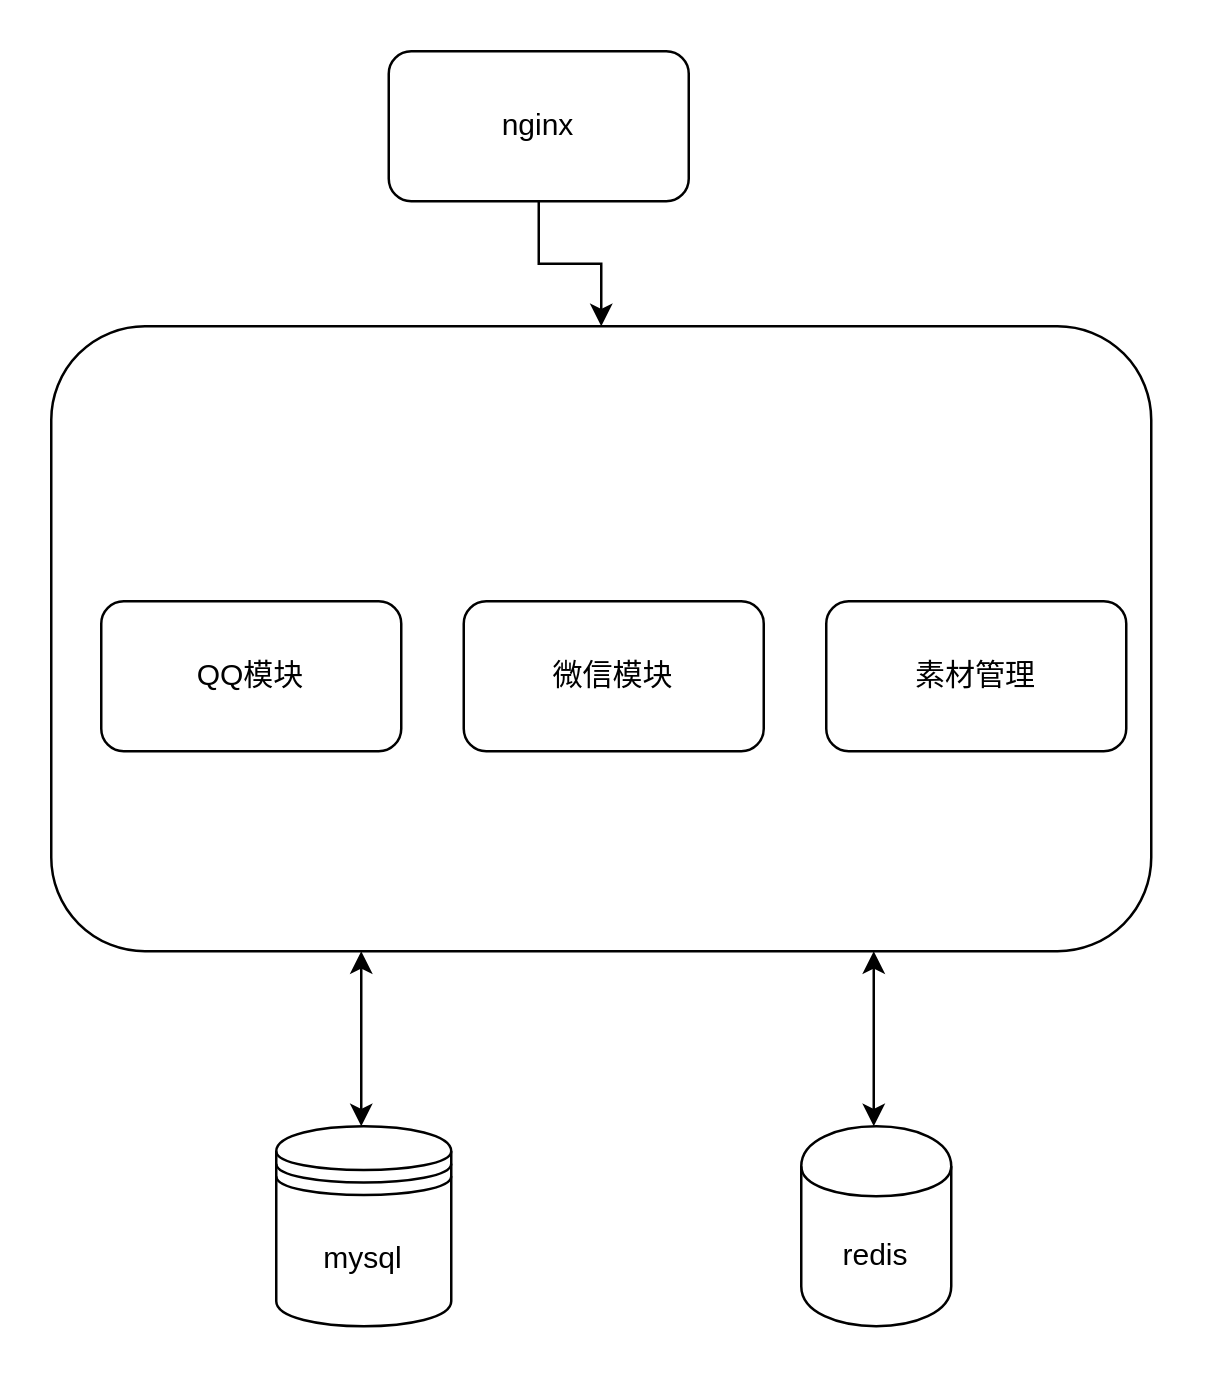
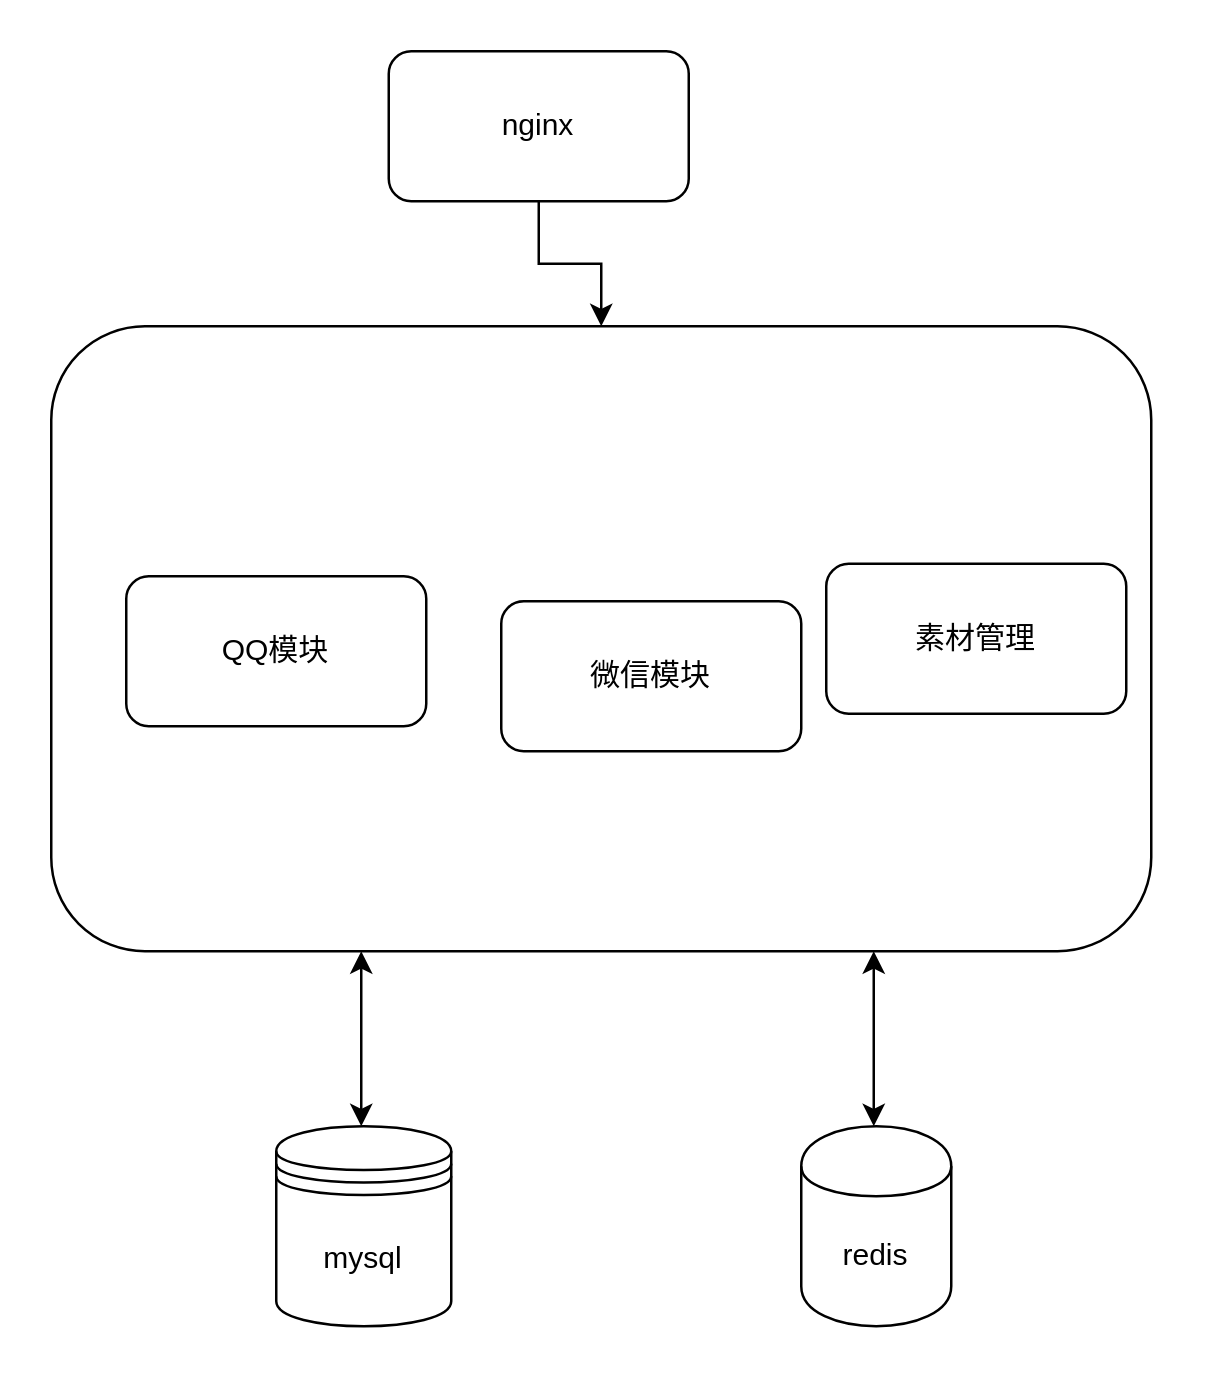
node "QQ模块": moved (251, 676) -> (276, 651)
node "微信模块": moved (614, 676) -> (651, 676)
node "素材管理": moved (976, 676) -> (976, 639)
